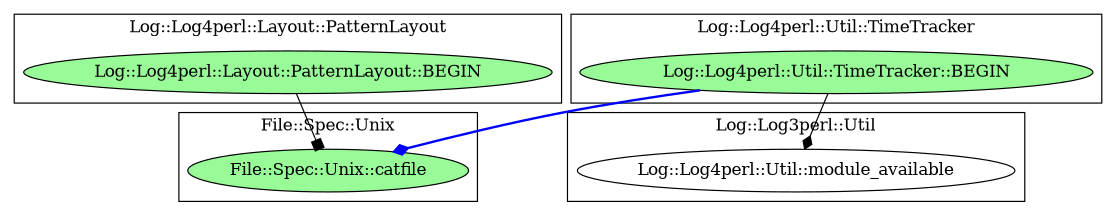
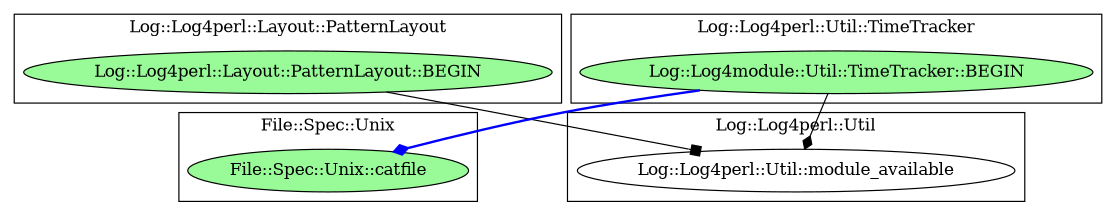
node "Log::Log4perl::Util::TimeTracker::BEGIN": label "Log::Log4perl::Util::TimeTracker::BEGIN" -> "Log::Log4module::Util::TimeTracker::BEGIN"
edge "Log::Log4perl::Layout::PatternLayout::BEGIN" -> "File::Spec::Unix::catfile": now "Log::Log4perl::Layout::PatternLayout::BEGIN" -> "Log::Log4perl::Util::module_available"
cluster "Log::Log3perl::Util": label "Log::Log3perl::Util" -> "Log::Log4perl::Util"
